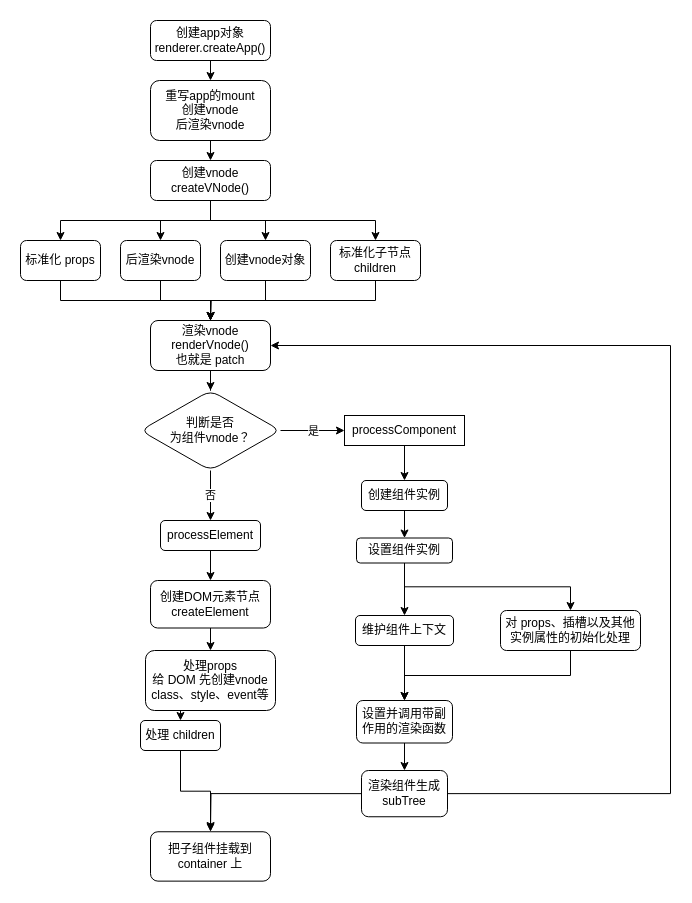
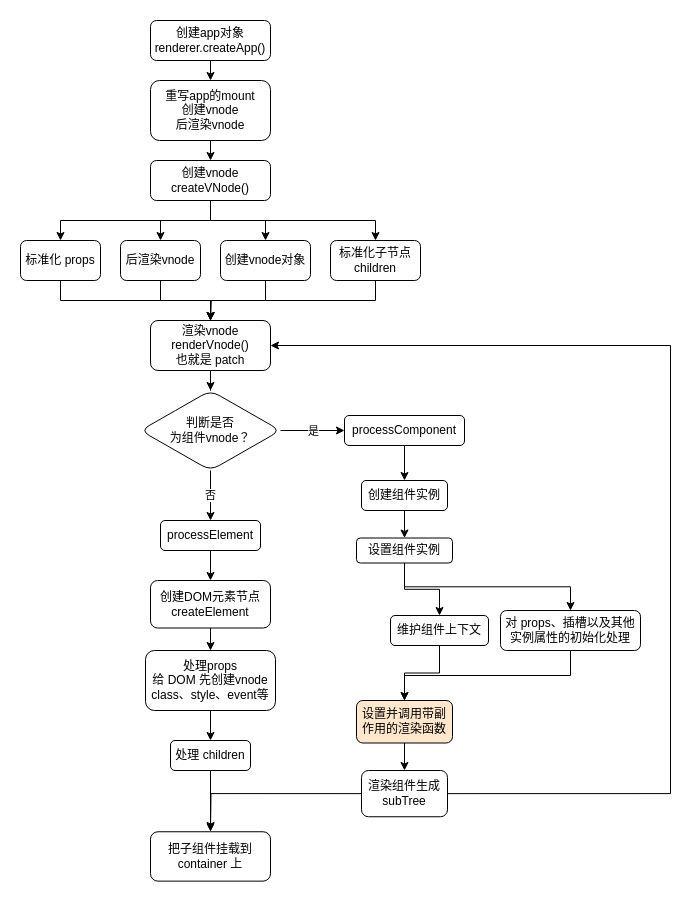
node "processComponent": shape rectangle -> rounded rectangle
node "维护组件上下文": moved (405, 631) -> (440, 631)
node "设置并调用带副作用的渲染函数": fillcolor #ffffff -> #ffe6cc
node "处理 children": moved (181, 736) -> (211, 756)
